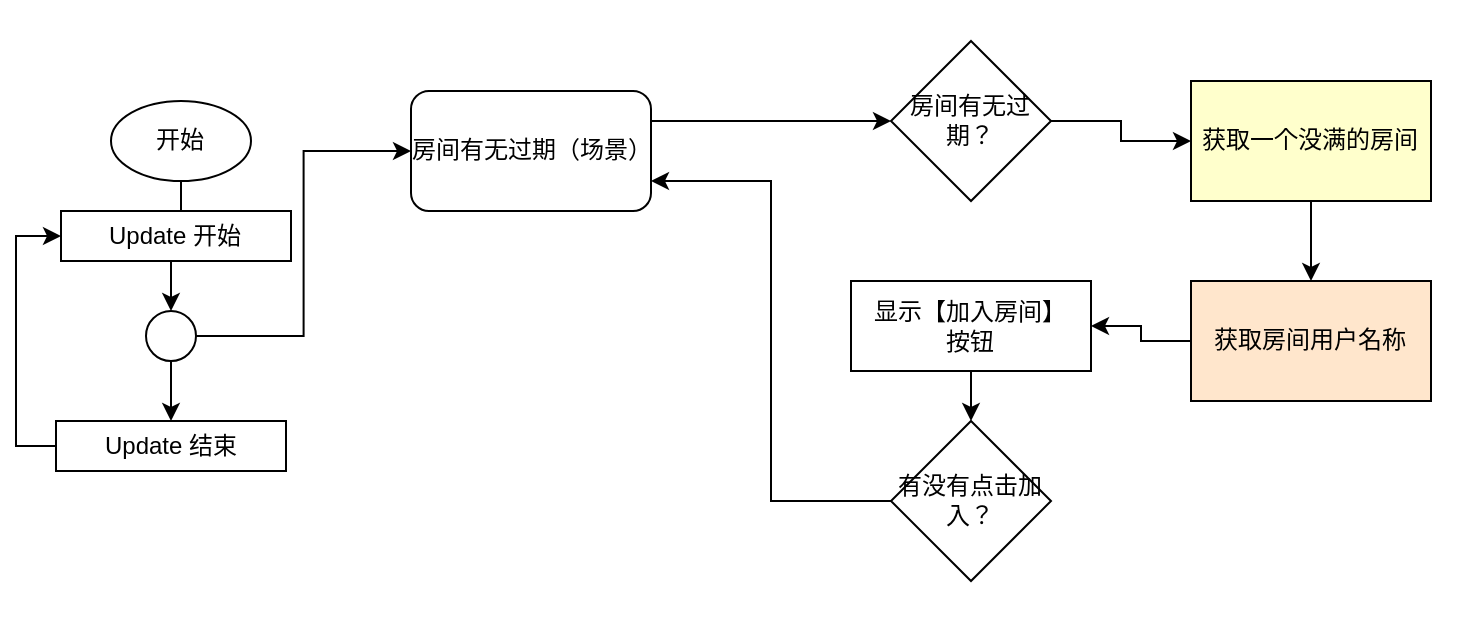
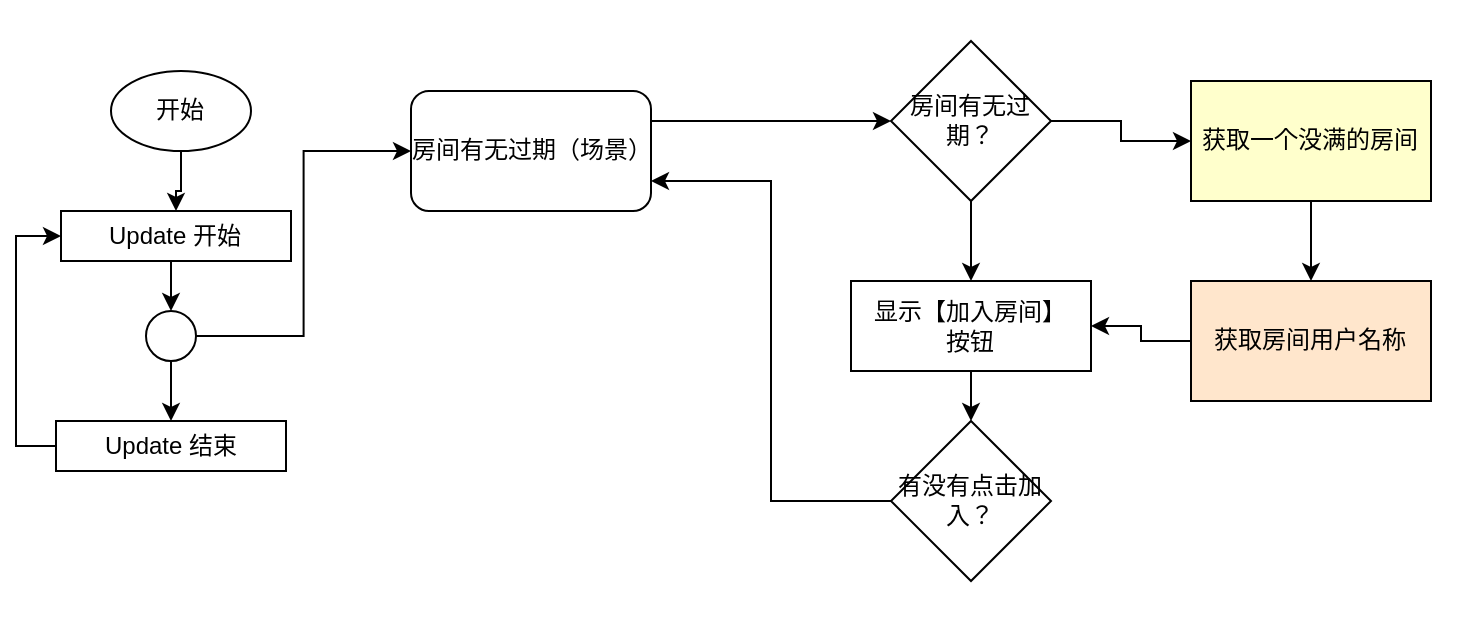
node "开始": moved (181, 141) -> (181, 111)
edge "房间有无过期？" -> "显示【加入房间】 按钮": added
